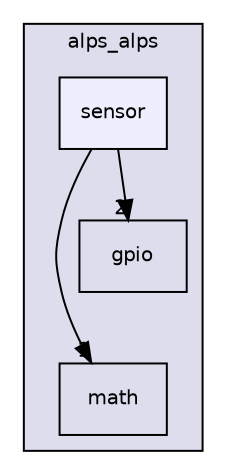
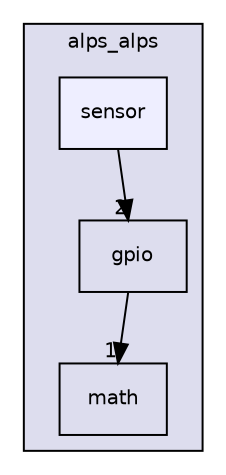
edge "sensor" -> "math": now "gpio" -> "math"
